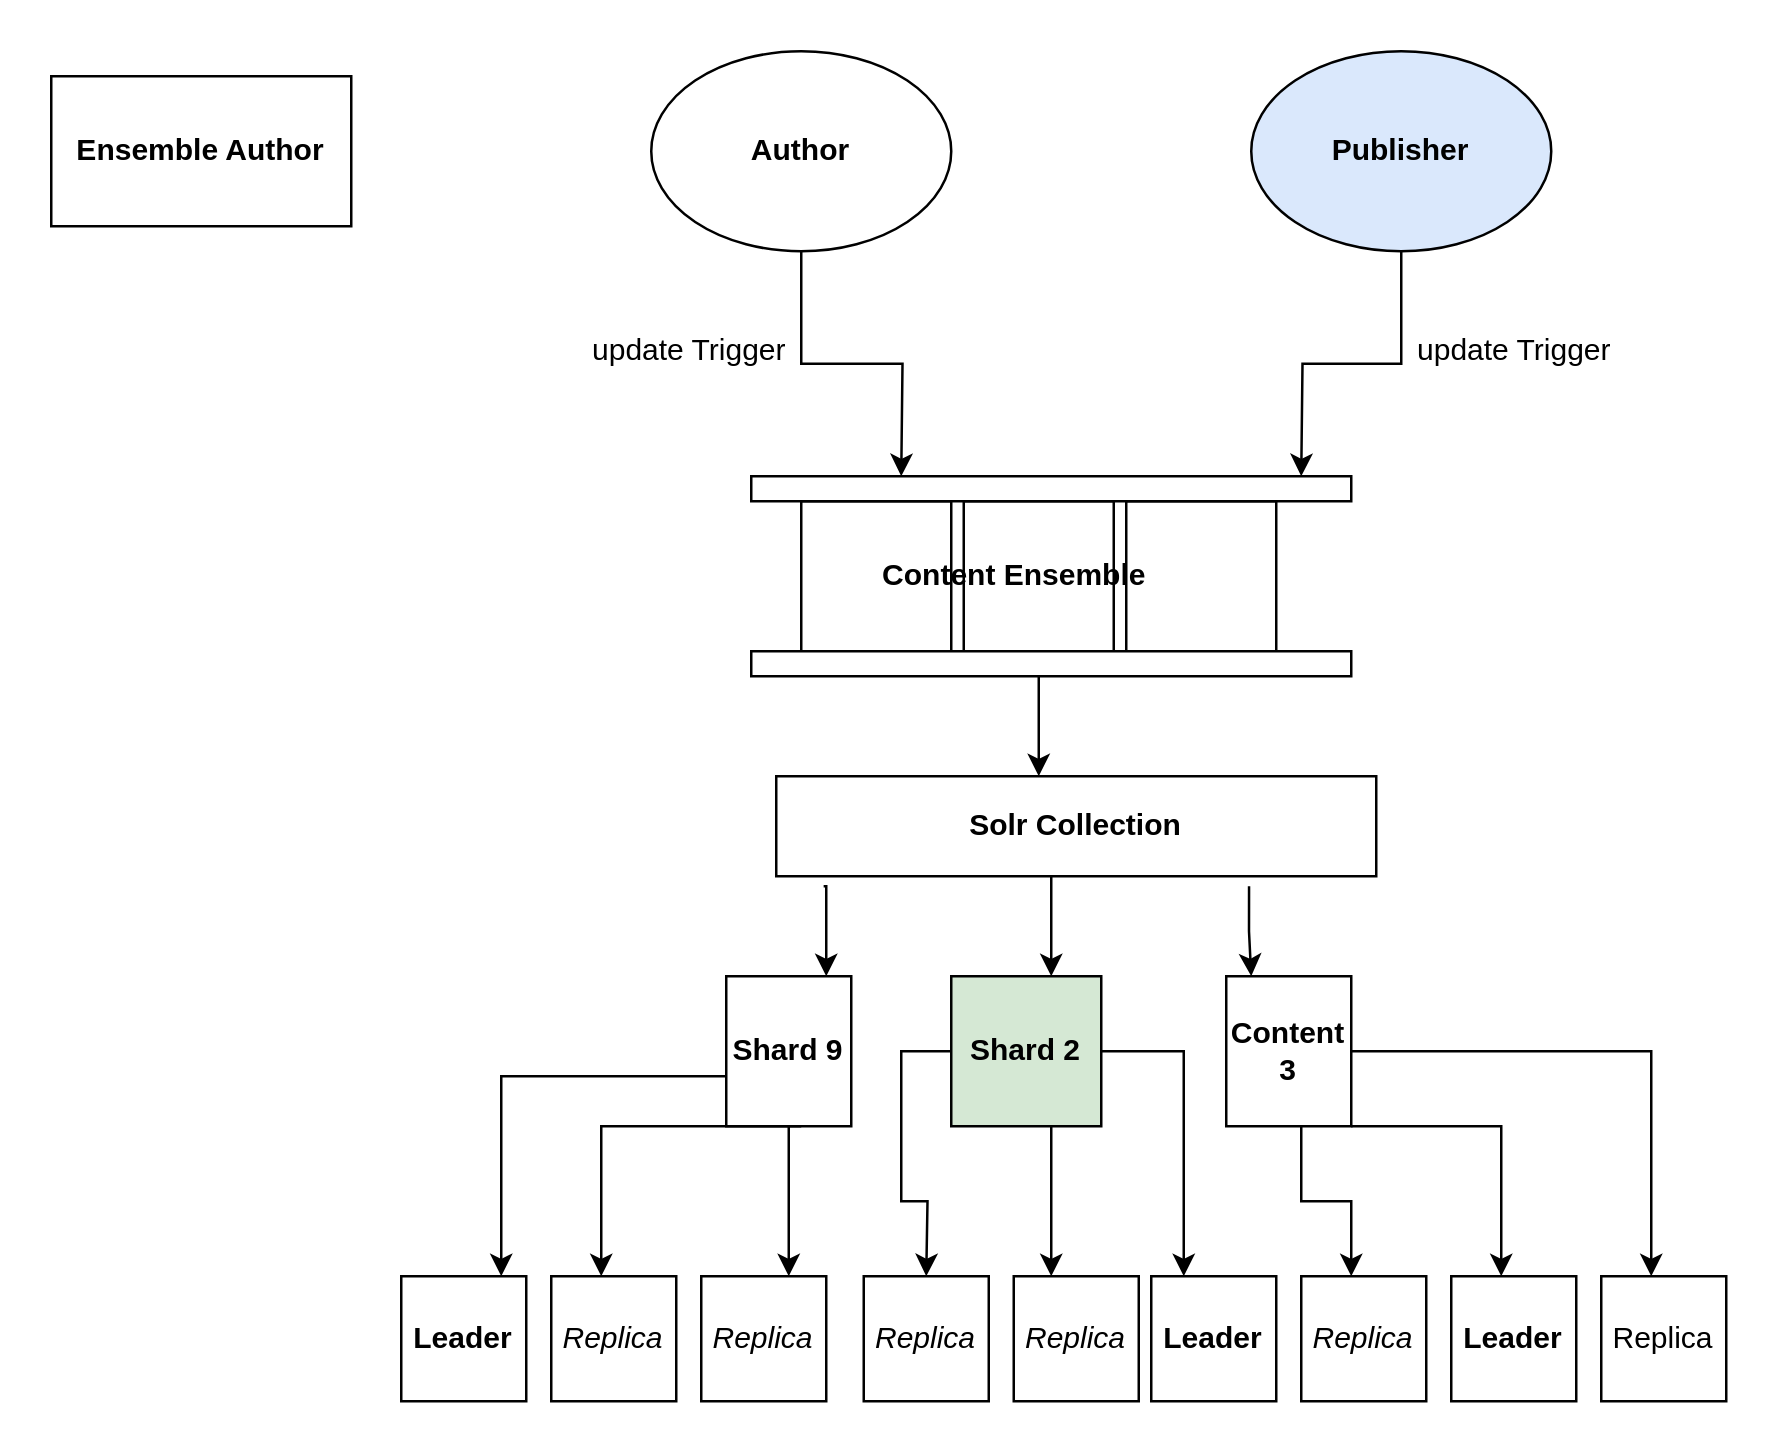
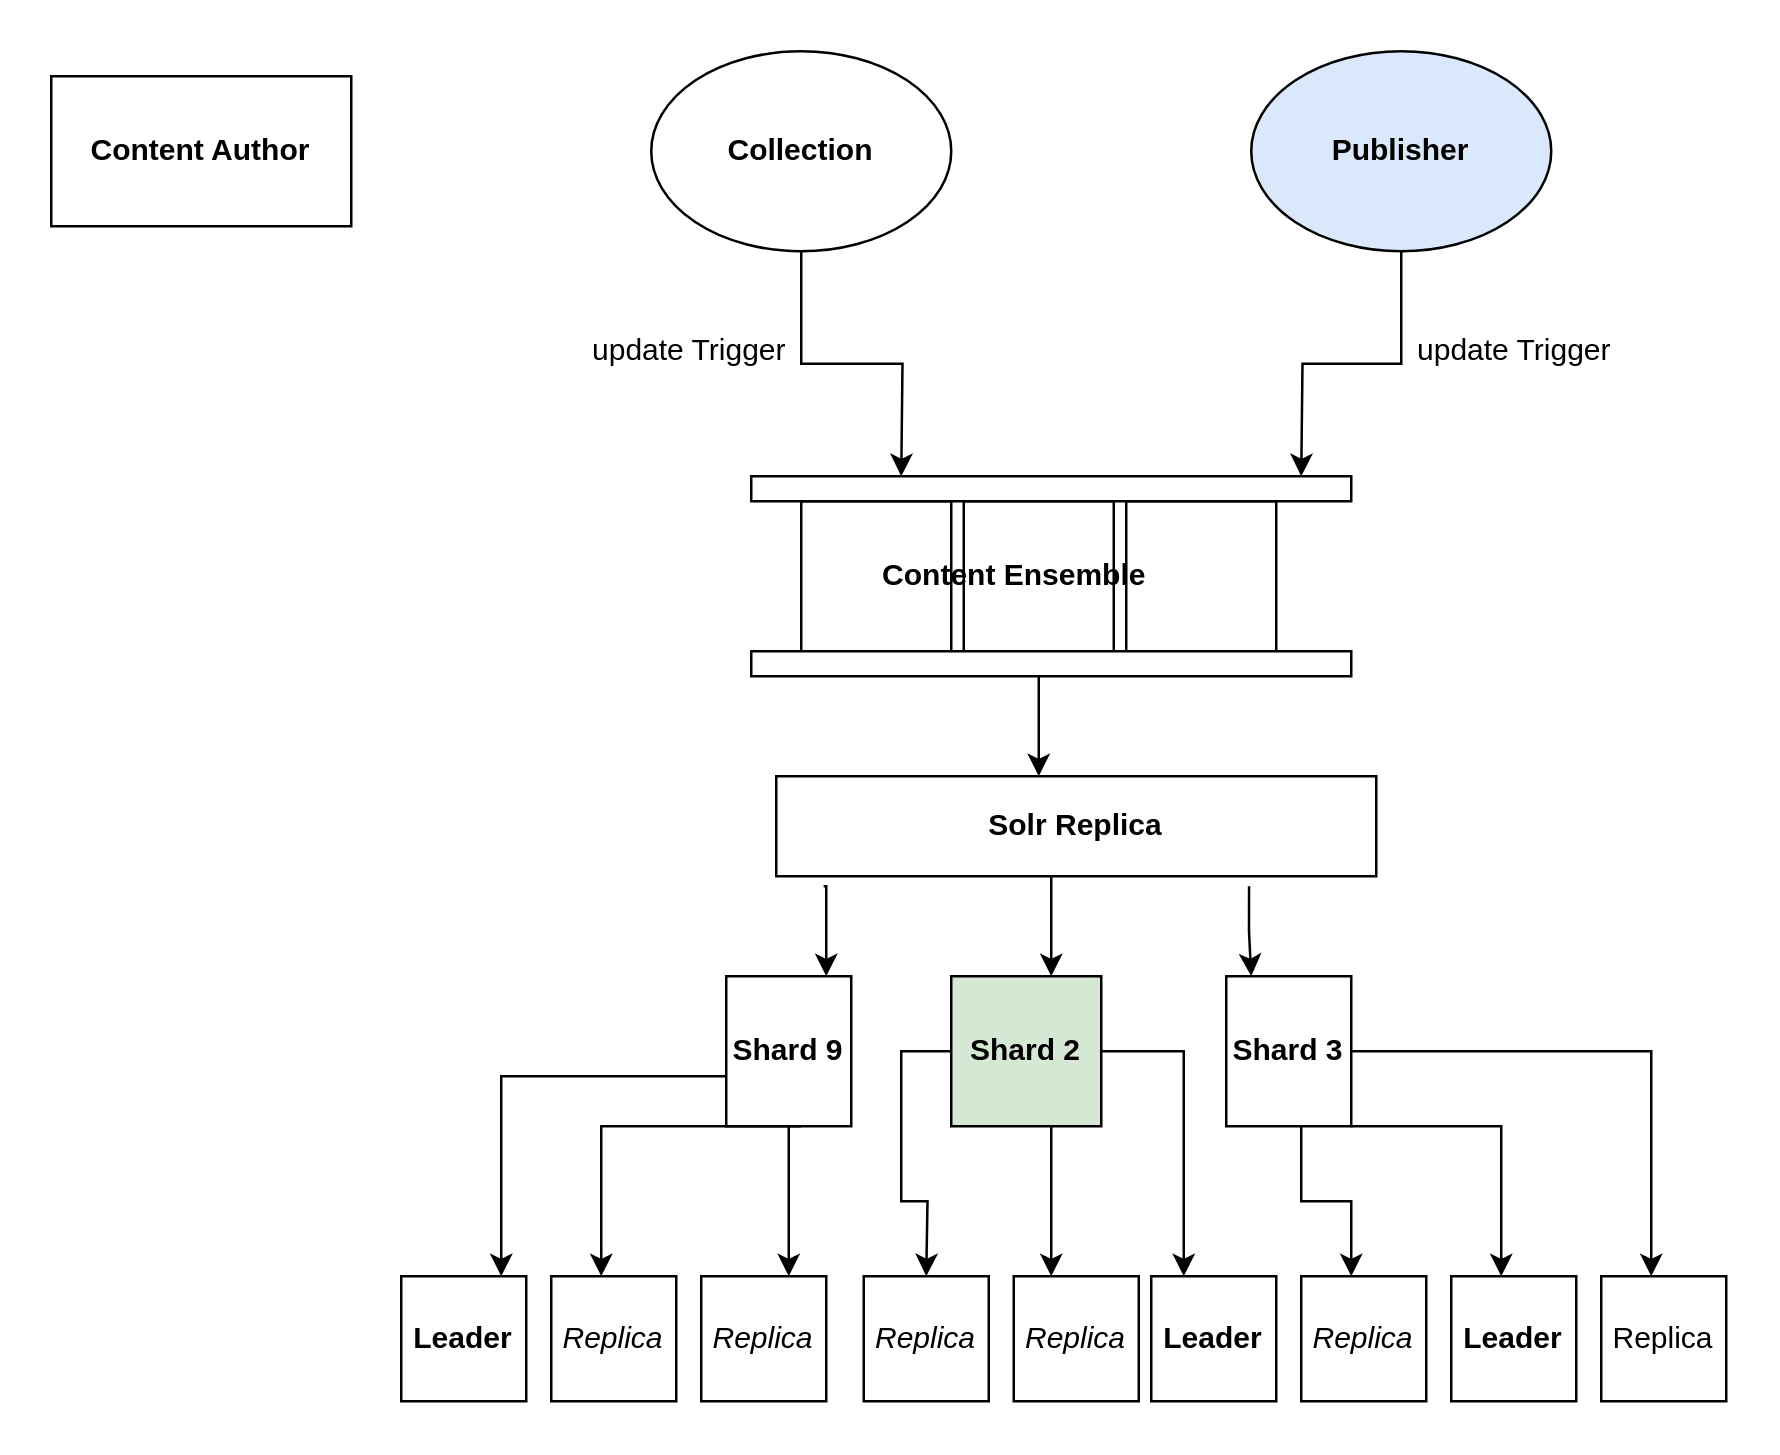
node "Ensemble Author": label "Ensemble Author" -> "Content Author"
node "Author": label "Author" -> "Collection"
node "Solr Collection": label "Solr Collection" -> "Solr Replica"
node "Content 3": label "Content 3" -> "Shard 3"
